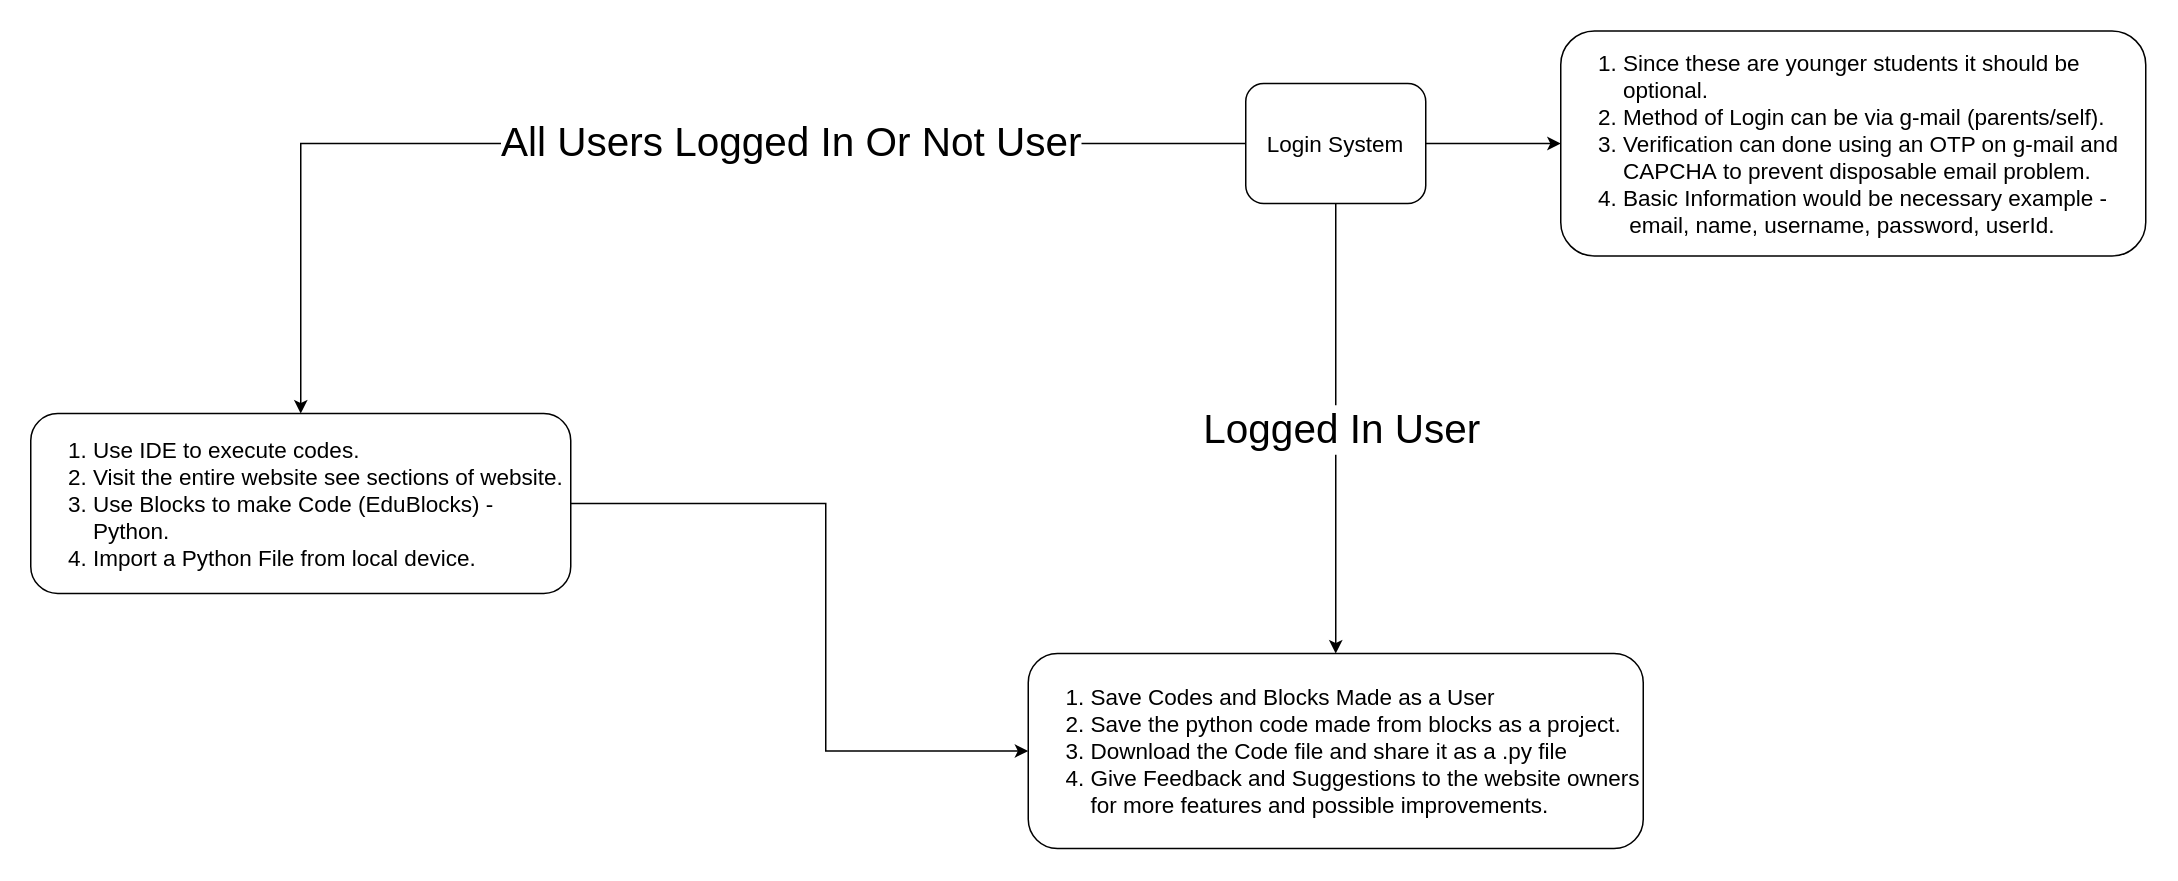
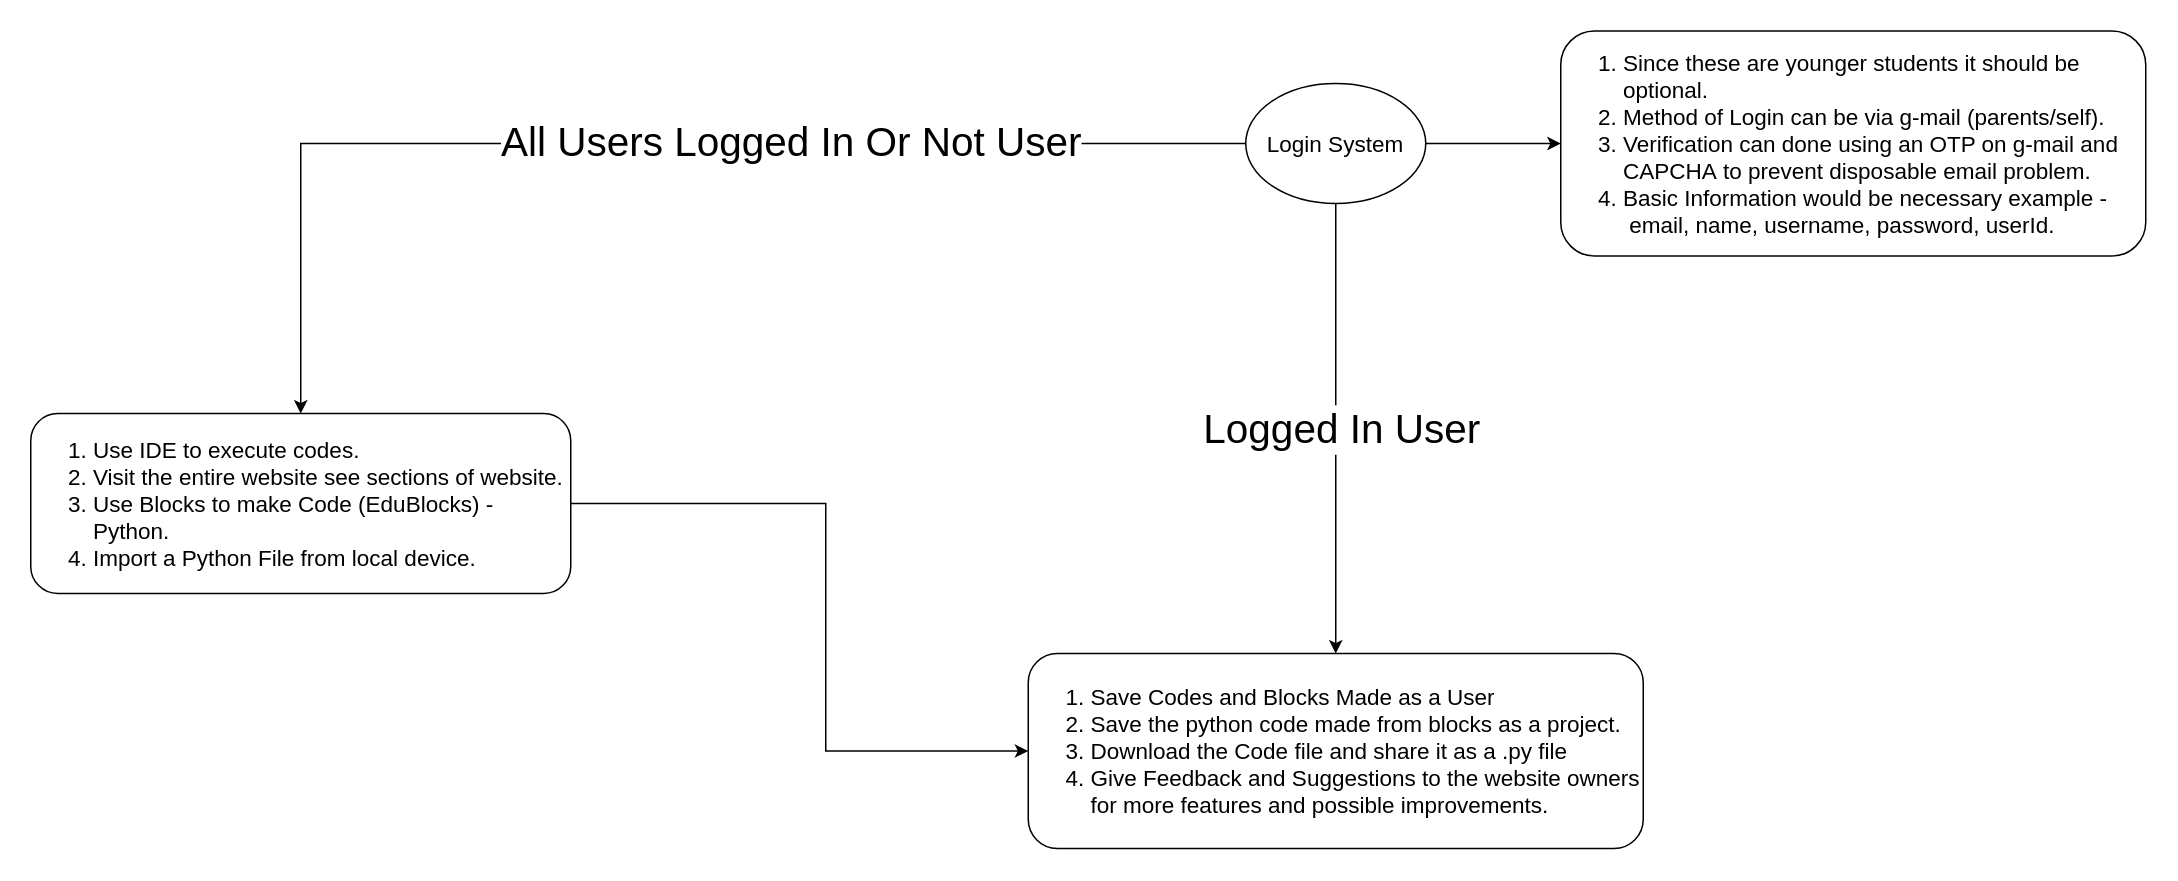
node "Login System": shape rounded rectangle -> ellipse
